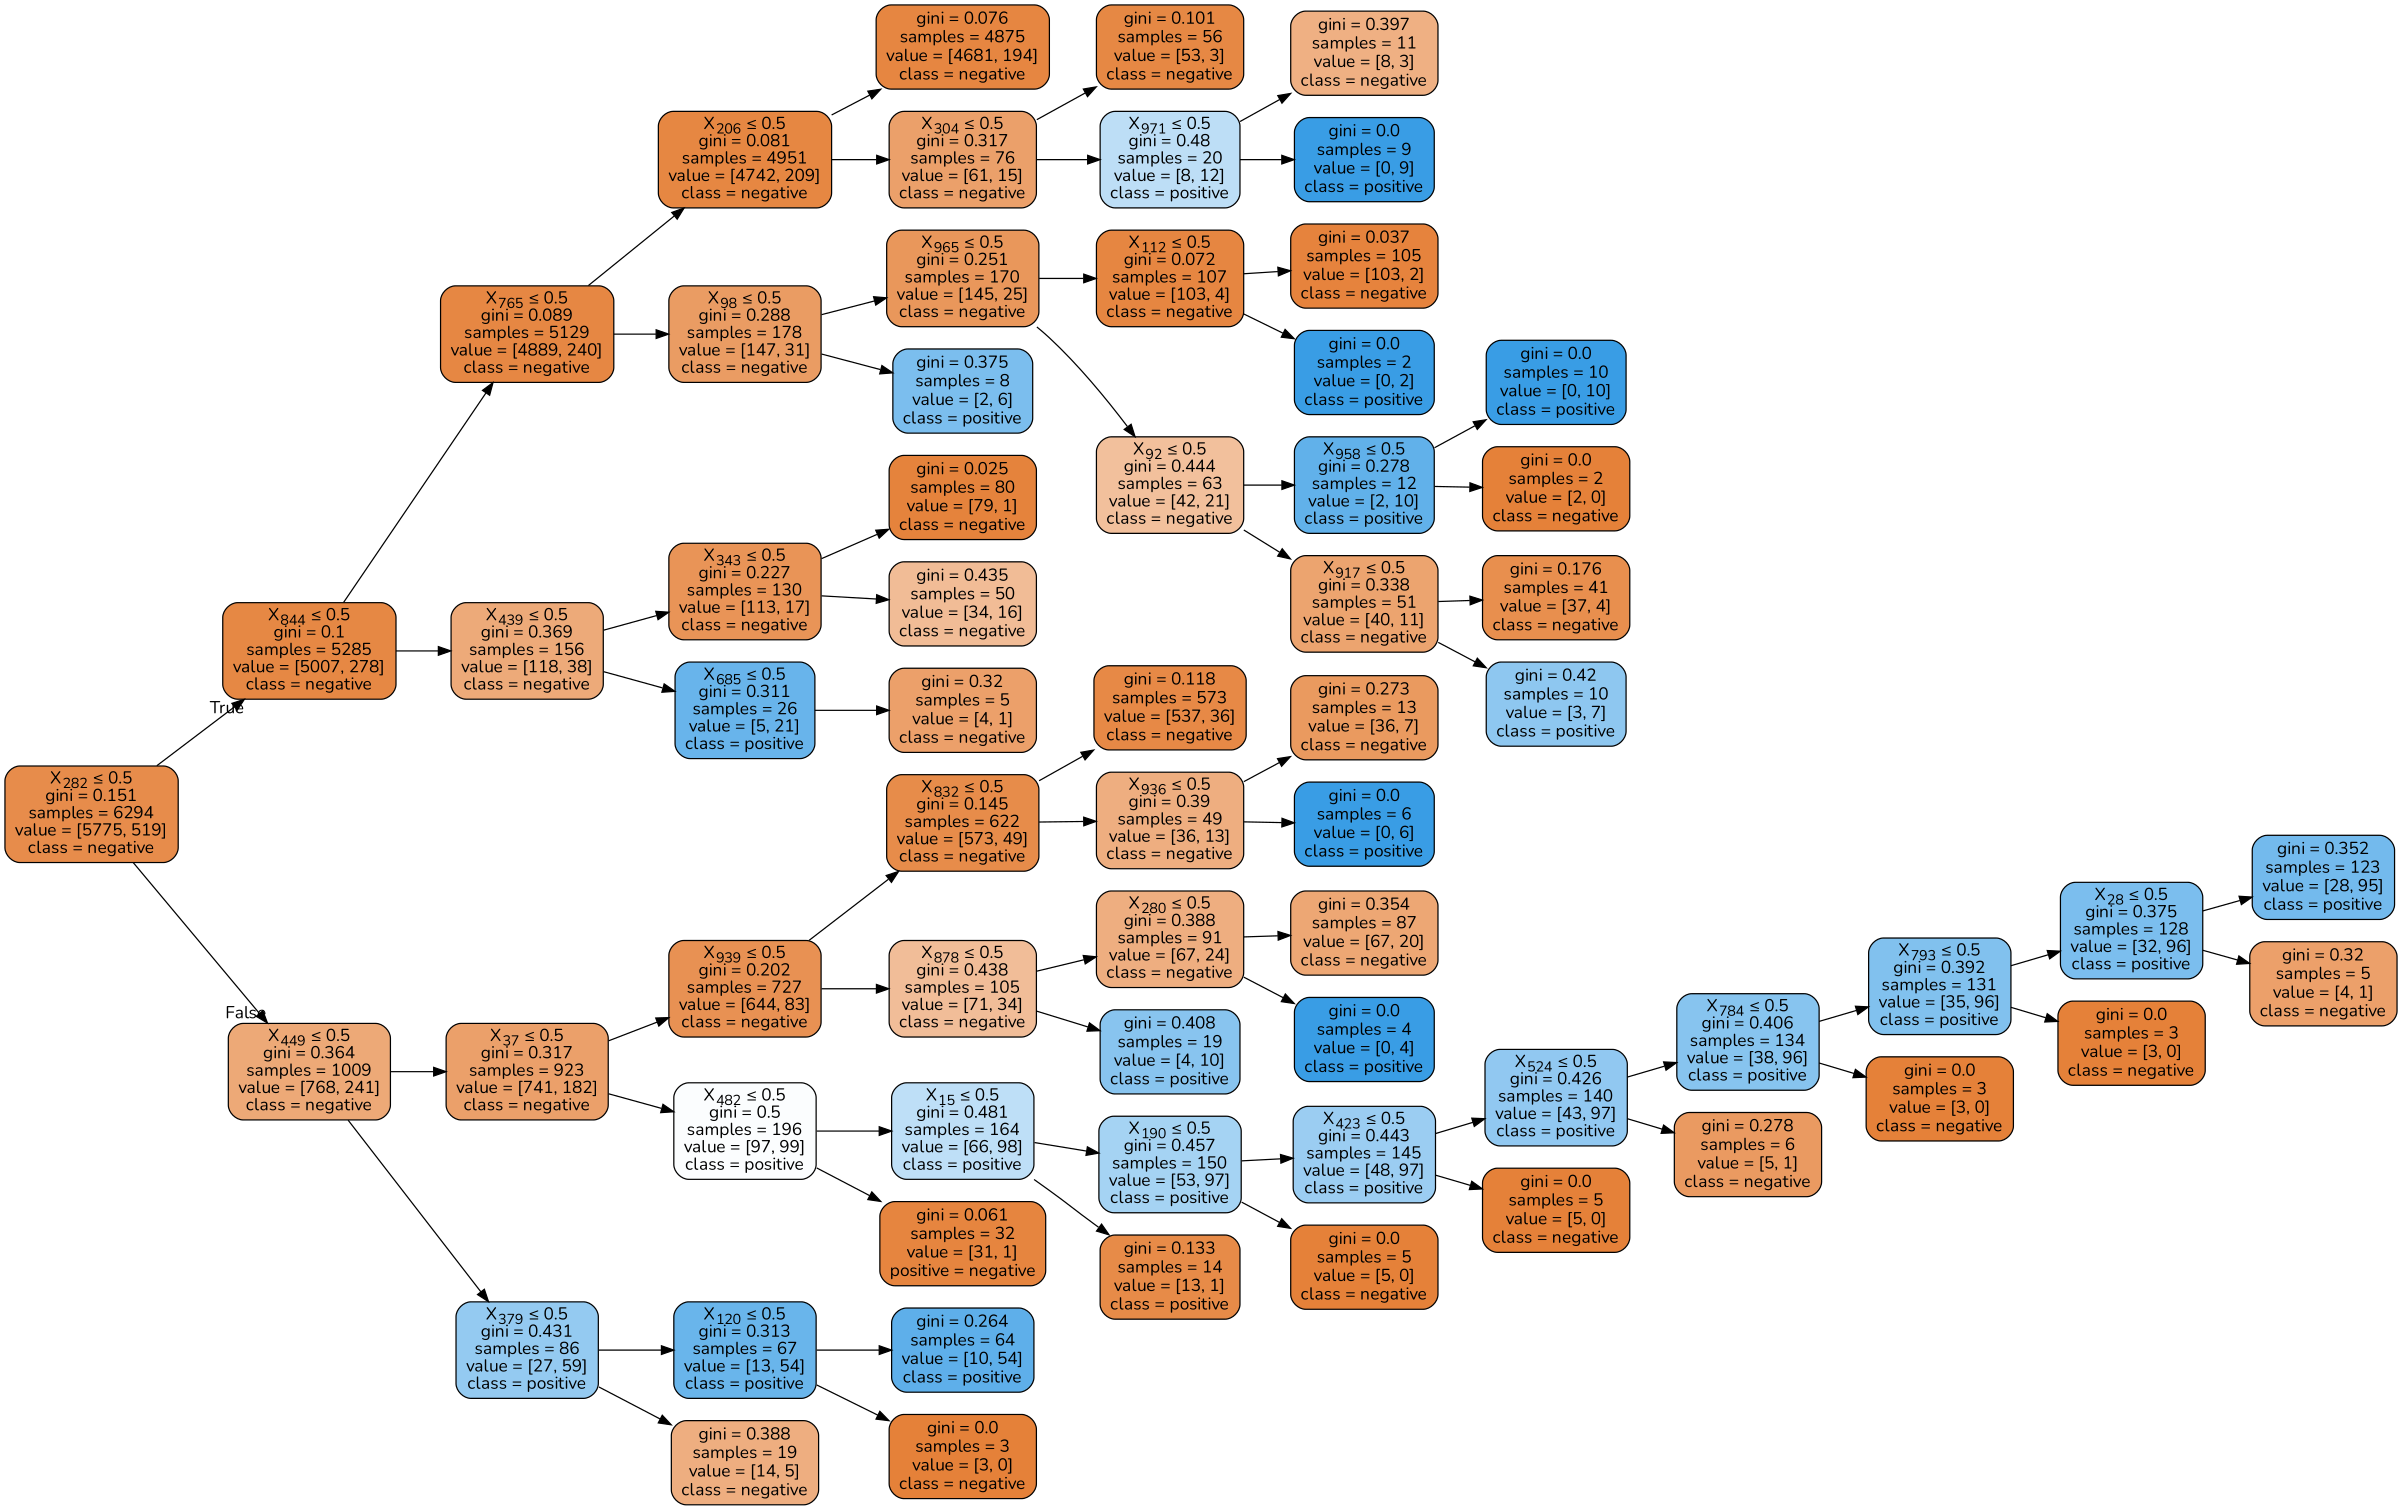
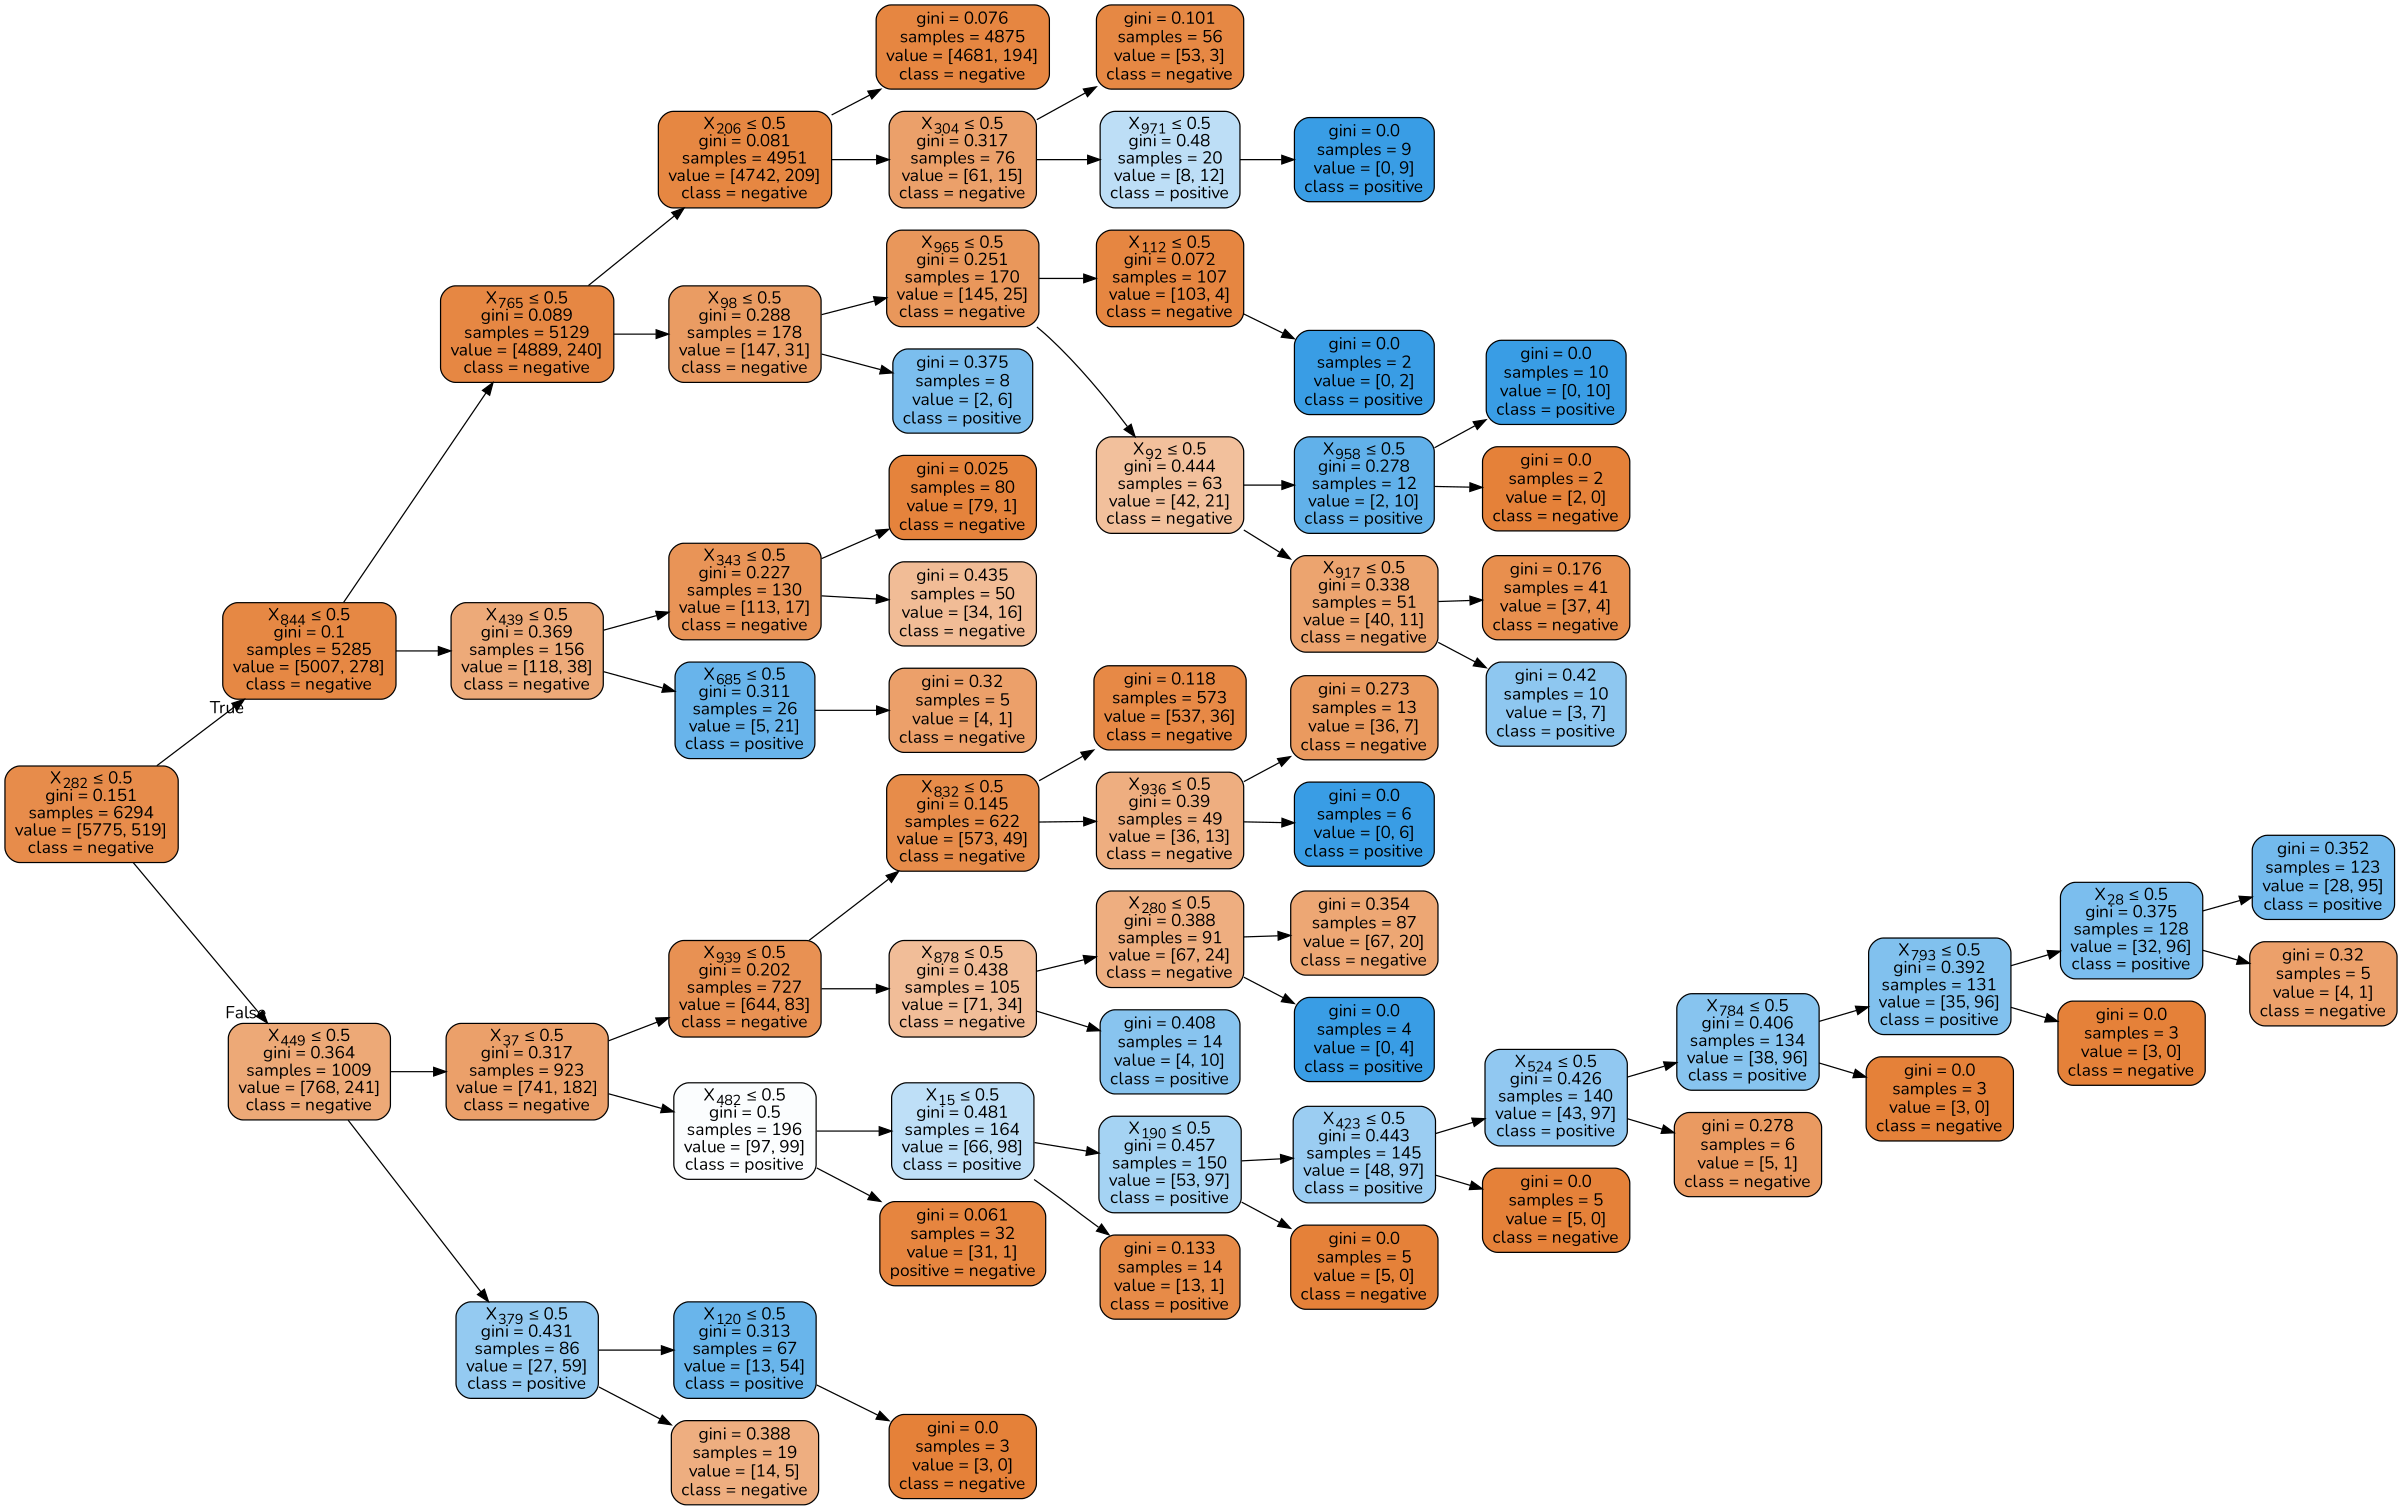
node "gini = 0.397": removed
node "gini = 0.037": removed
node "gini = 0.408": text "samples = 19" -> "samples = 14"
node "gini = 0.264": removed
